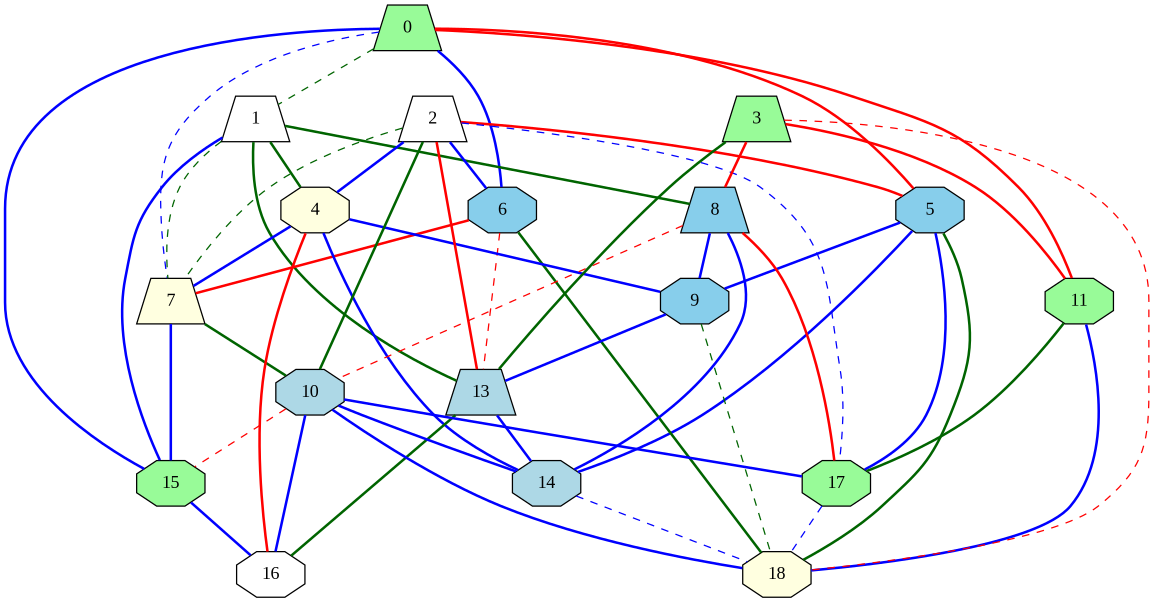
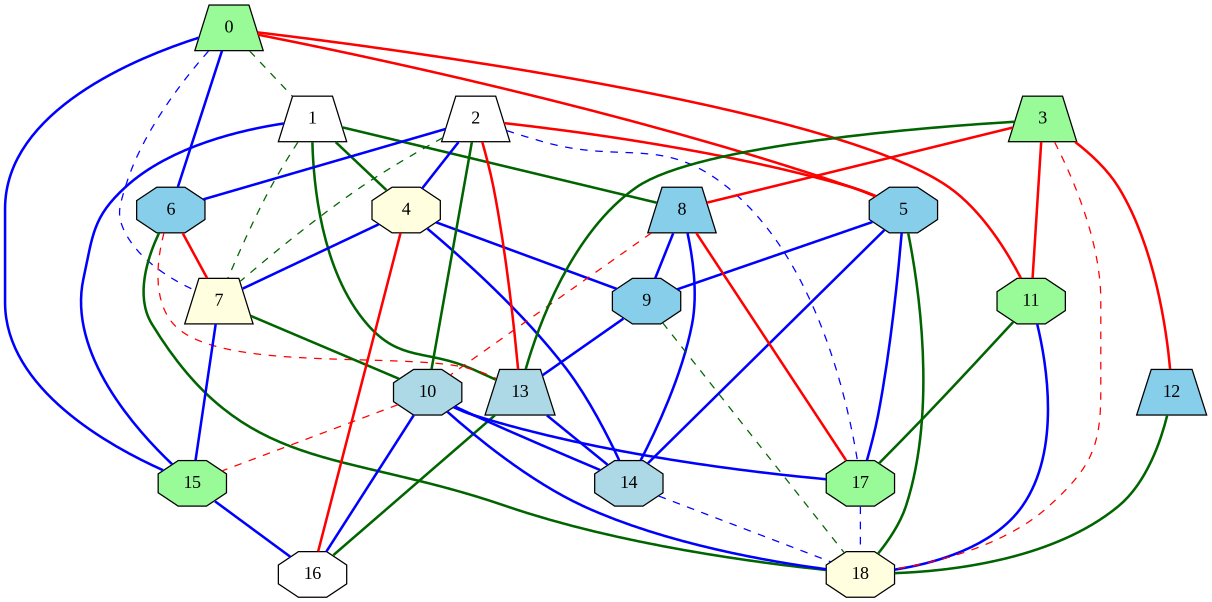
node "12": added
